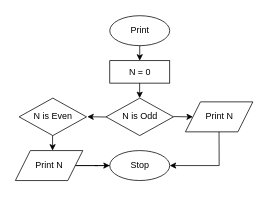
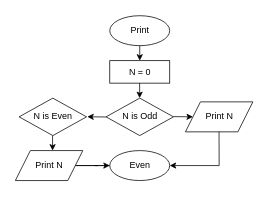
node "Stop": label "Stop" -> "Even"
